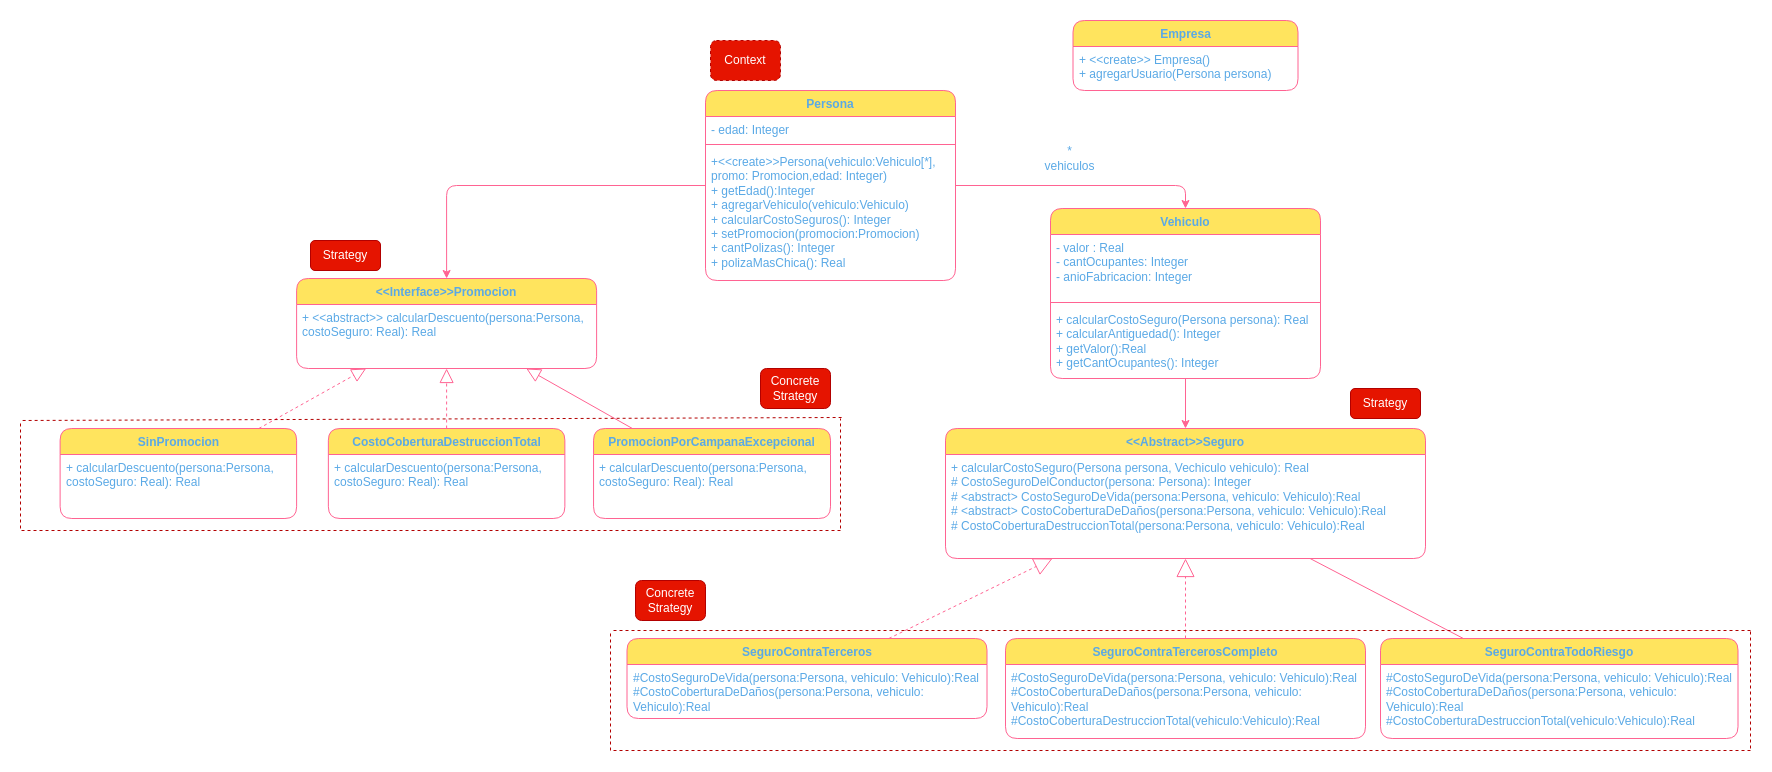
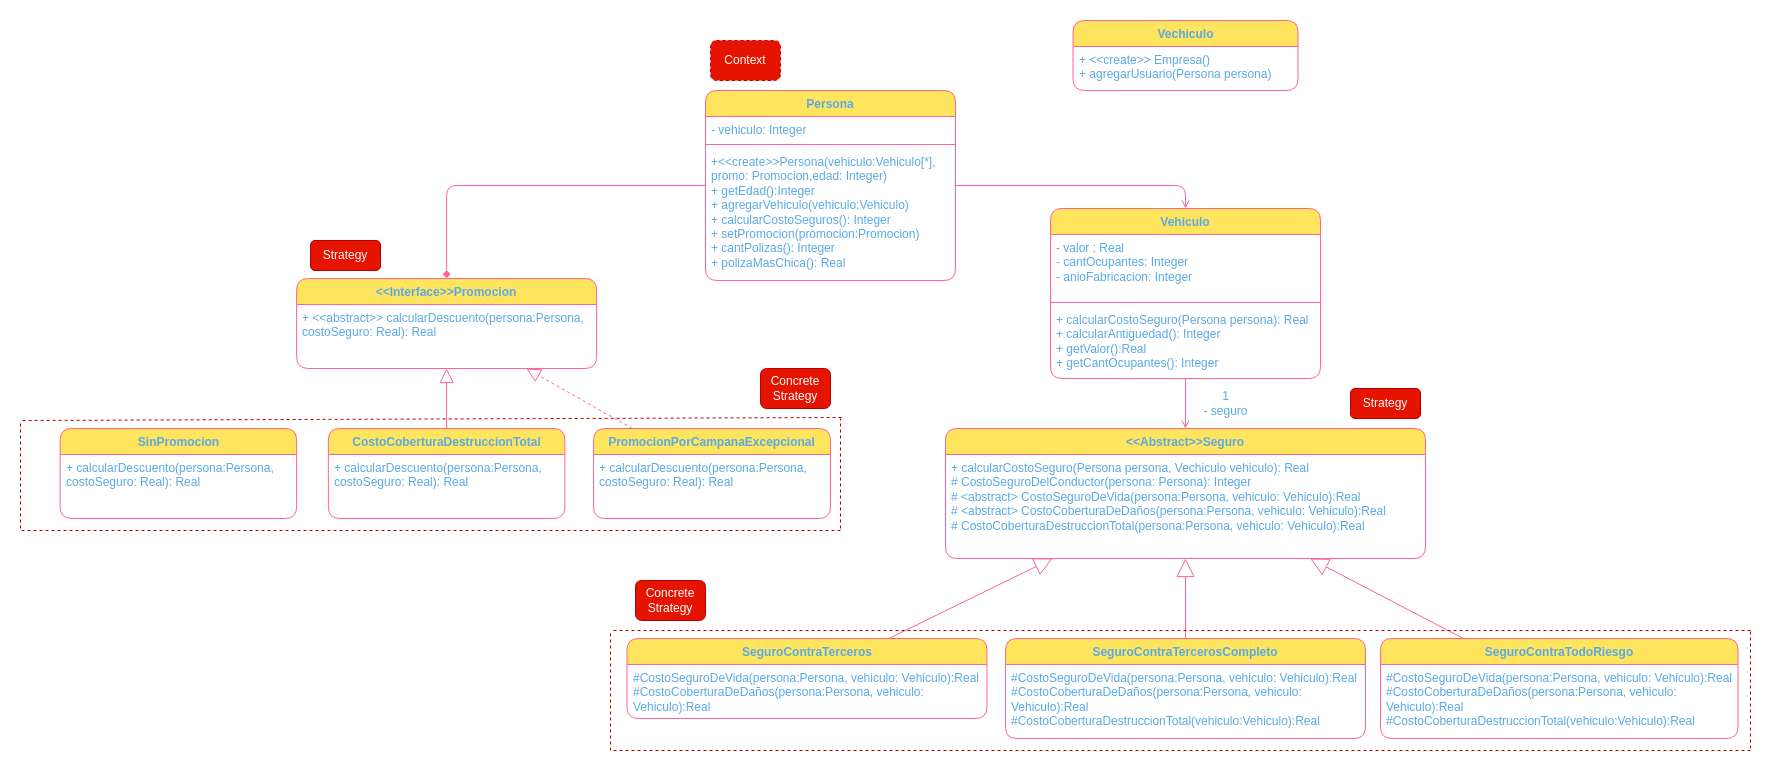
node "Empresa": label "Empresa" -> "Vechiculo"
node "- edad: Integer": label "- edad: Integer" -> "- vehiculo: Integer"
node "* vehiculos": removed
edge "Persona" -> "Vehiculo": arrowhead classic -> open
edge "Persona" -> "<<Interface>>Promocion": arrowhead classic -> diamond
edge "SinPromocion" -> "<<Interface>>Promocion": removed
edge "PromocionPorCampanaExcepcional" -> "<<Interface>>Promocion": style solid -> dashed
node "1 - seguro": added
edge "CostoCoberturaDestruccionTotal" -> "<<Interface>>Promocion": style dashed -> solid
edge "Vehiculo" -> "<<Abstract>>Seguro": arrowhead classic -> open
edge "<<Abstract>>Seguro" -- "SeguroContraTodoRiesgo": arrowhead none -> block
edge "SeguroContraTerceros" -> "<<Abstract>>Seguro": style dashed -> solid
edge "SeguroContraTercerosCompleto" -> "<<Abstract>>Seguro": style dashed -> solid
